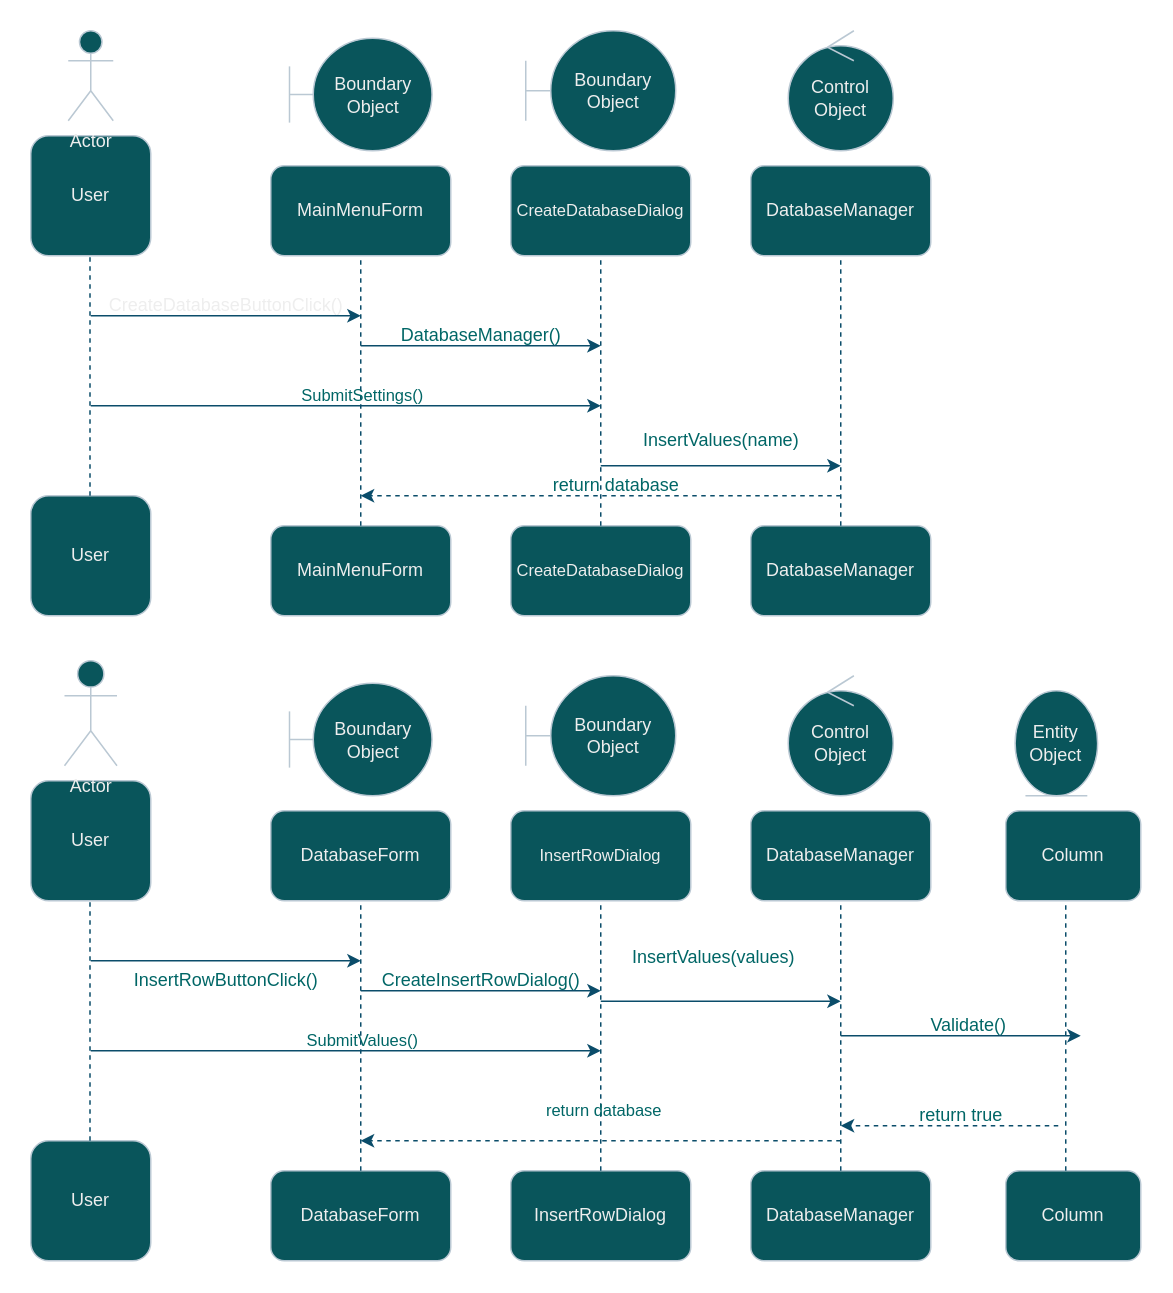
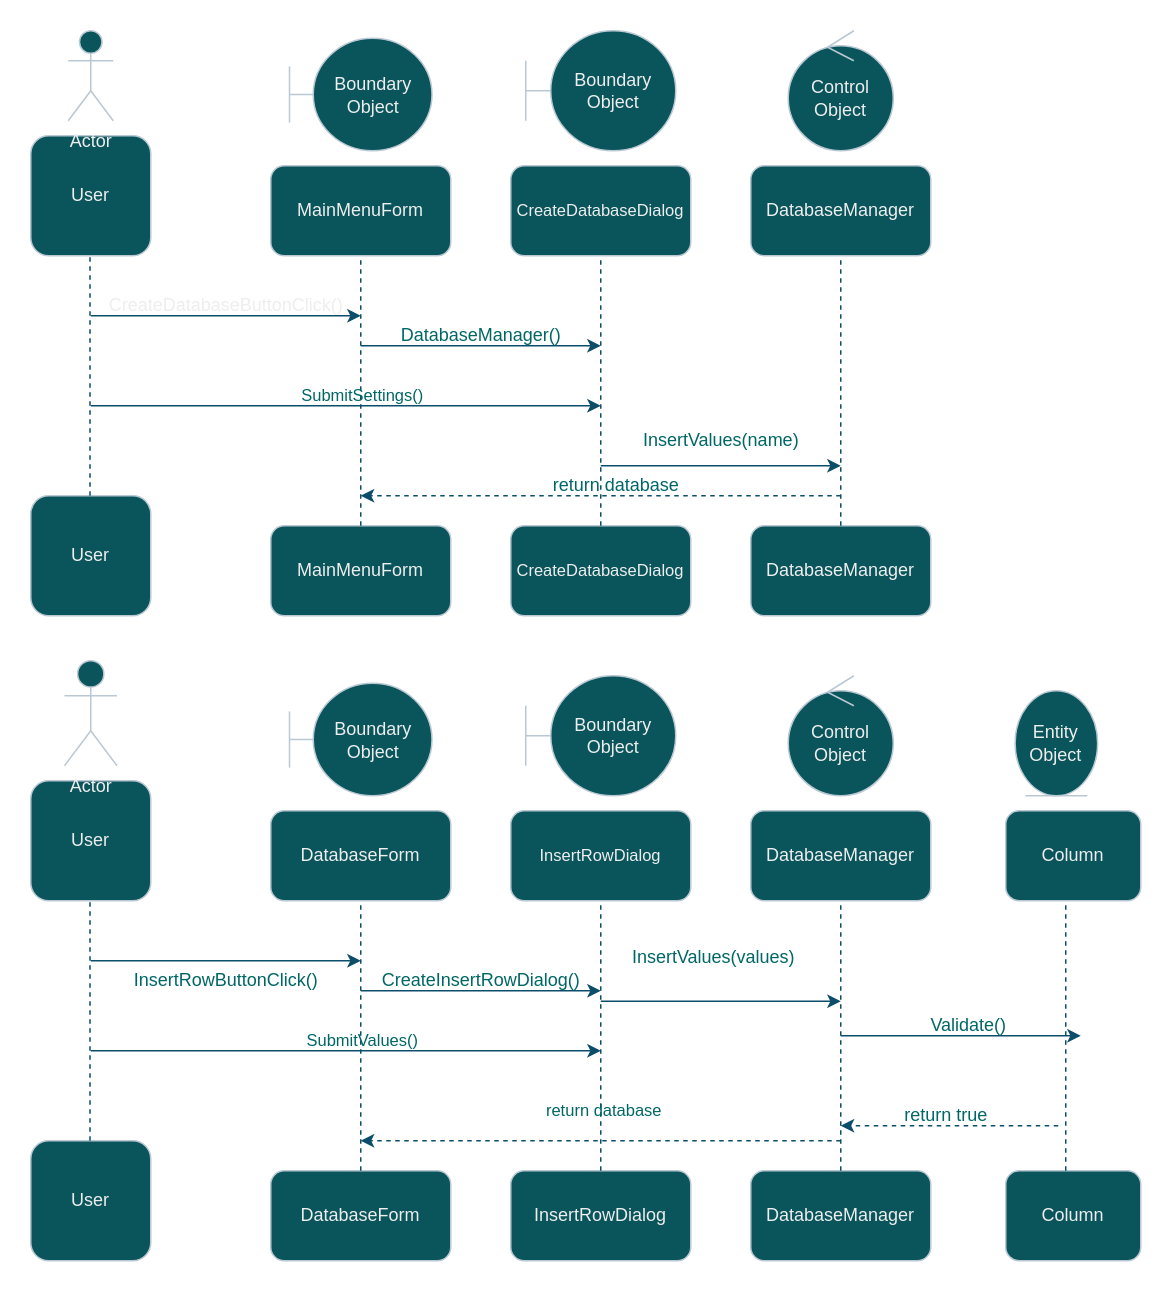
node "return true": moved (961, 1115) -> (946, 1115)
